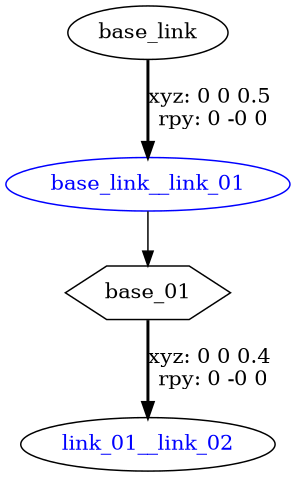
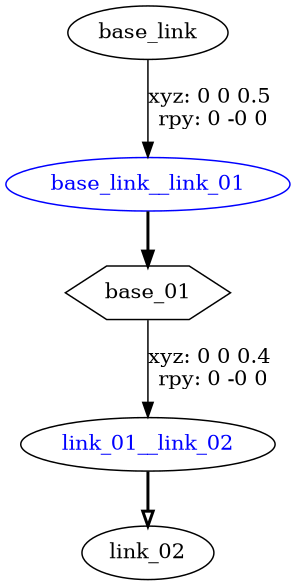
edge "base_link" -> "base_link__link_01": style bold -> solid
edge "base_link__link_01" -> "base_01": style solid -> bold
edge "base_01" -> "link_01__link_02": style bold -> solid
node "link_02": added
